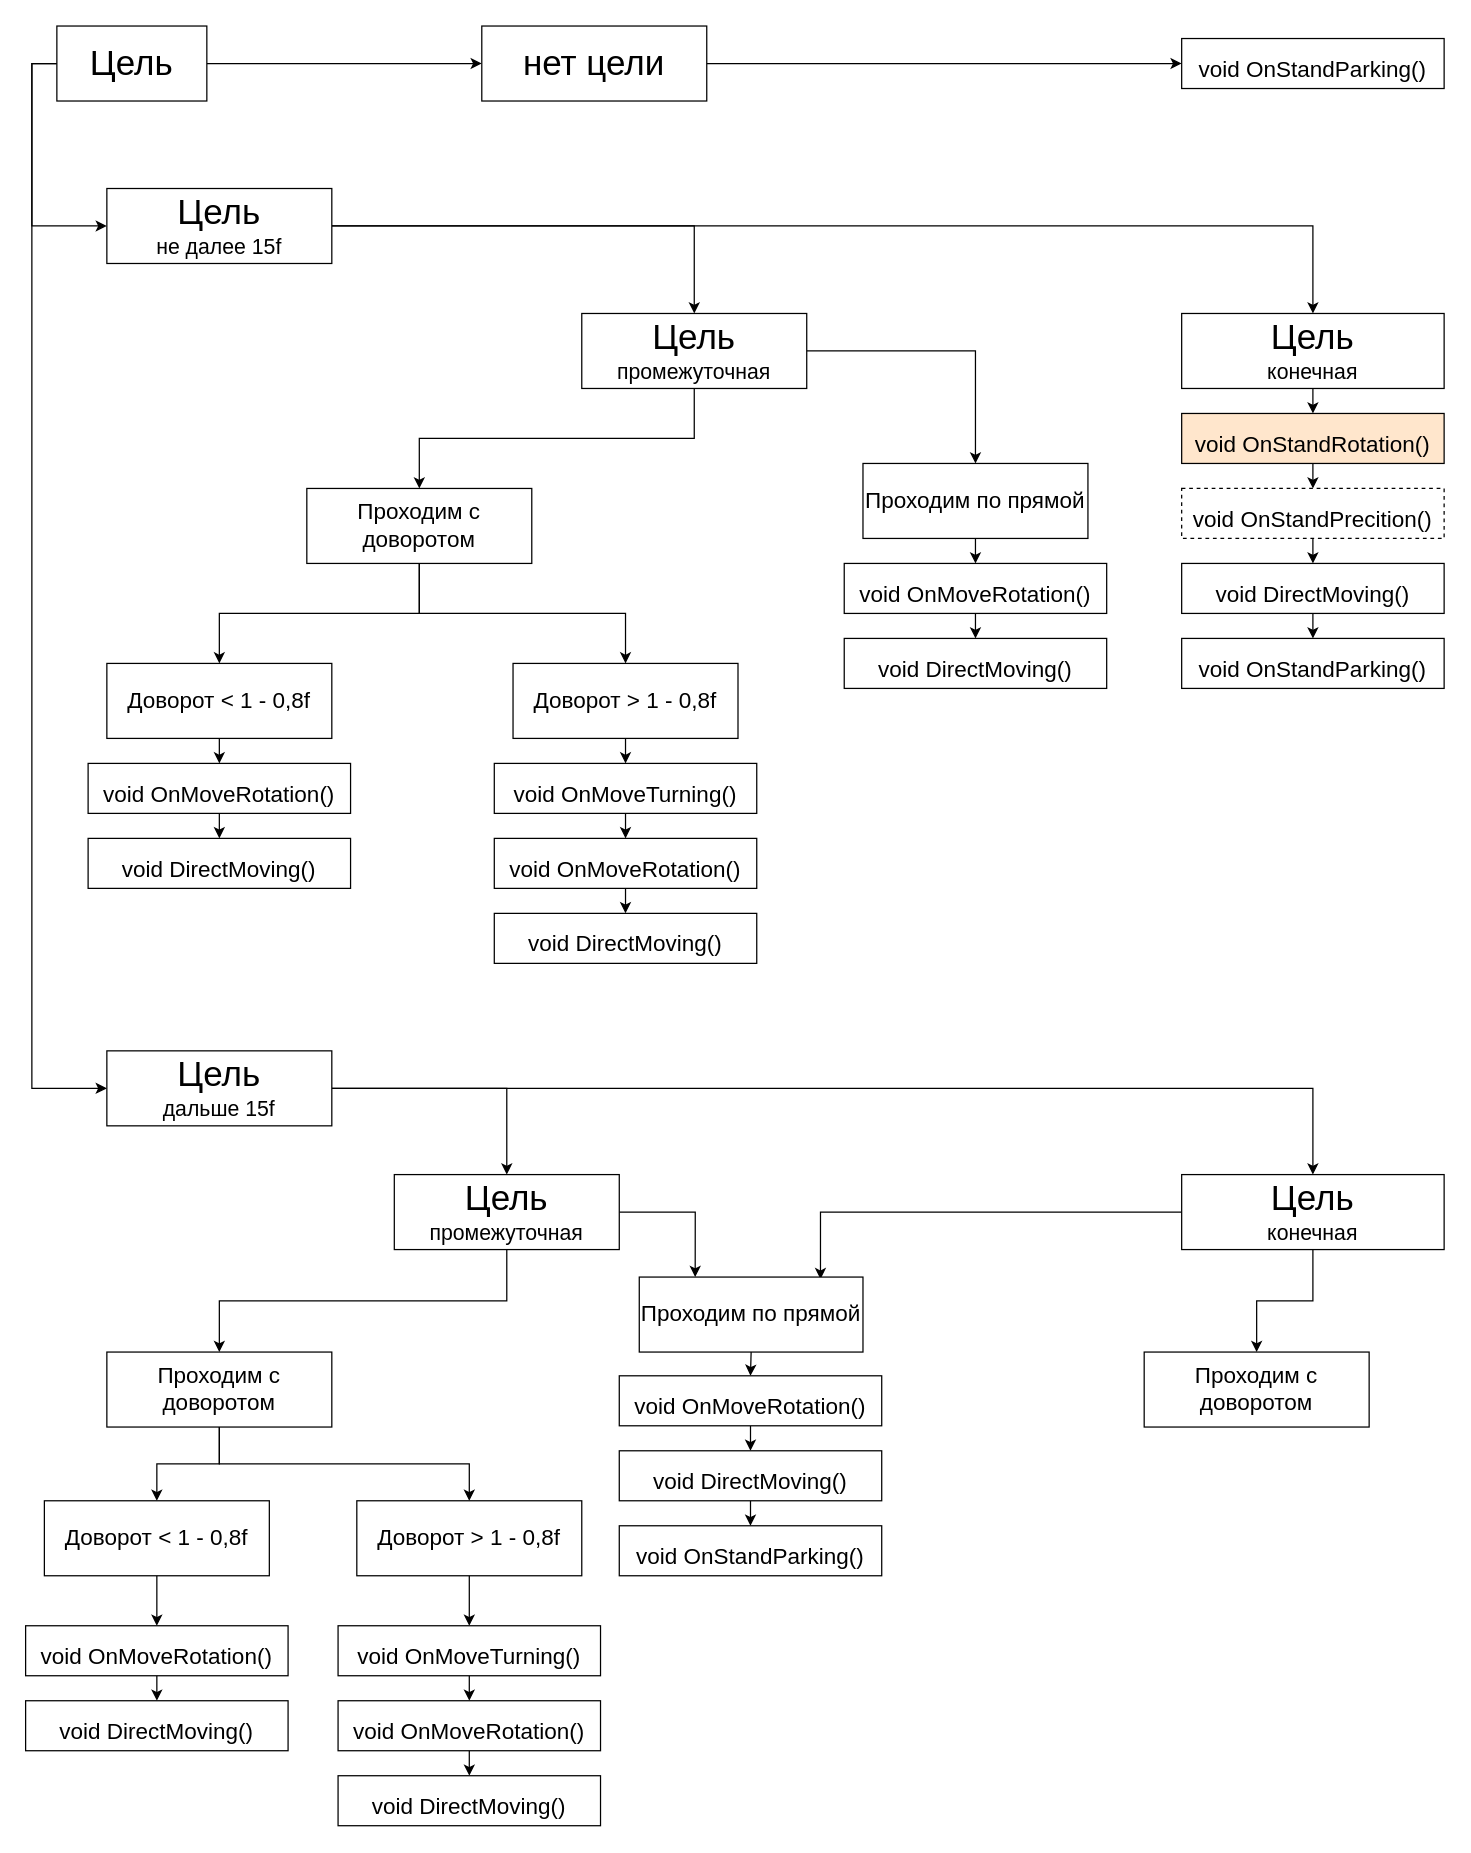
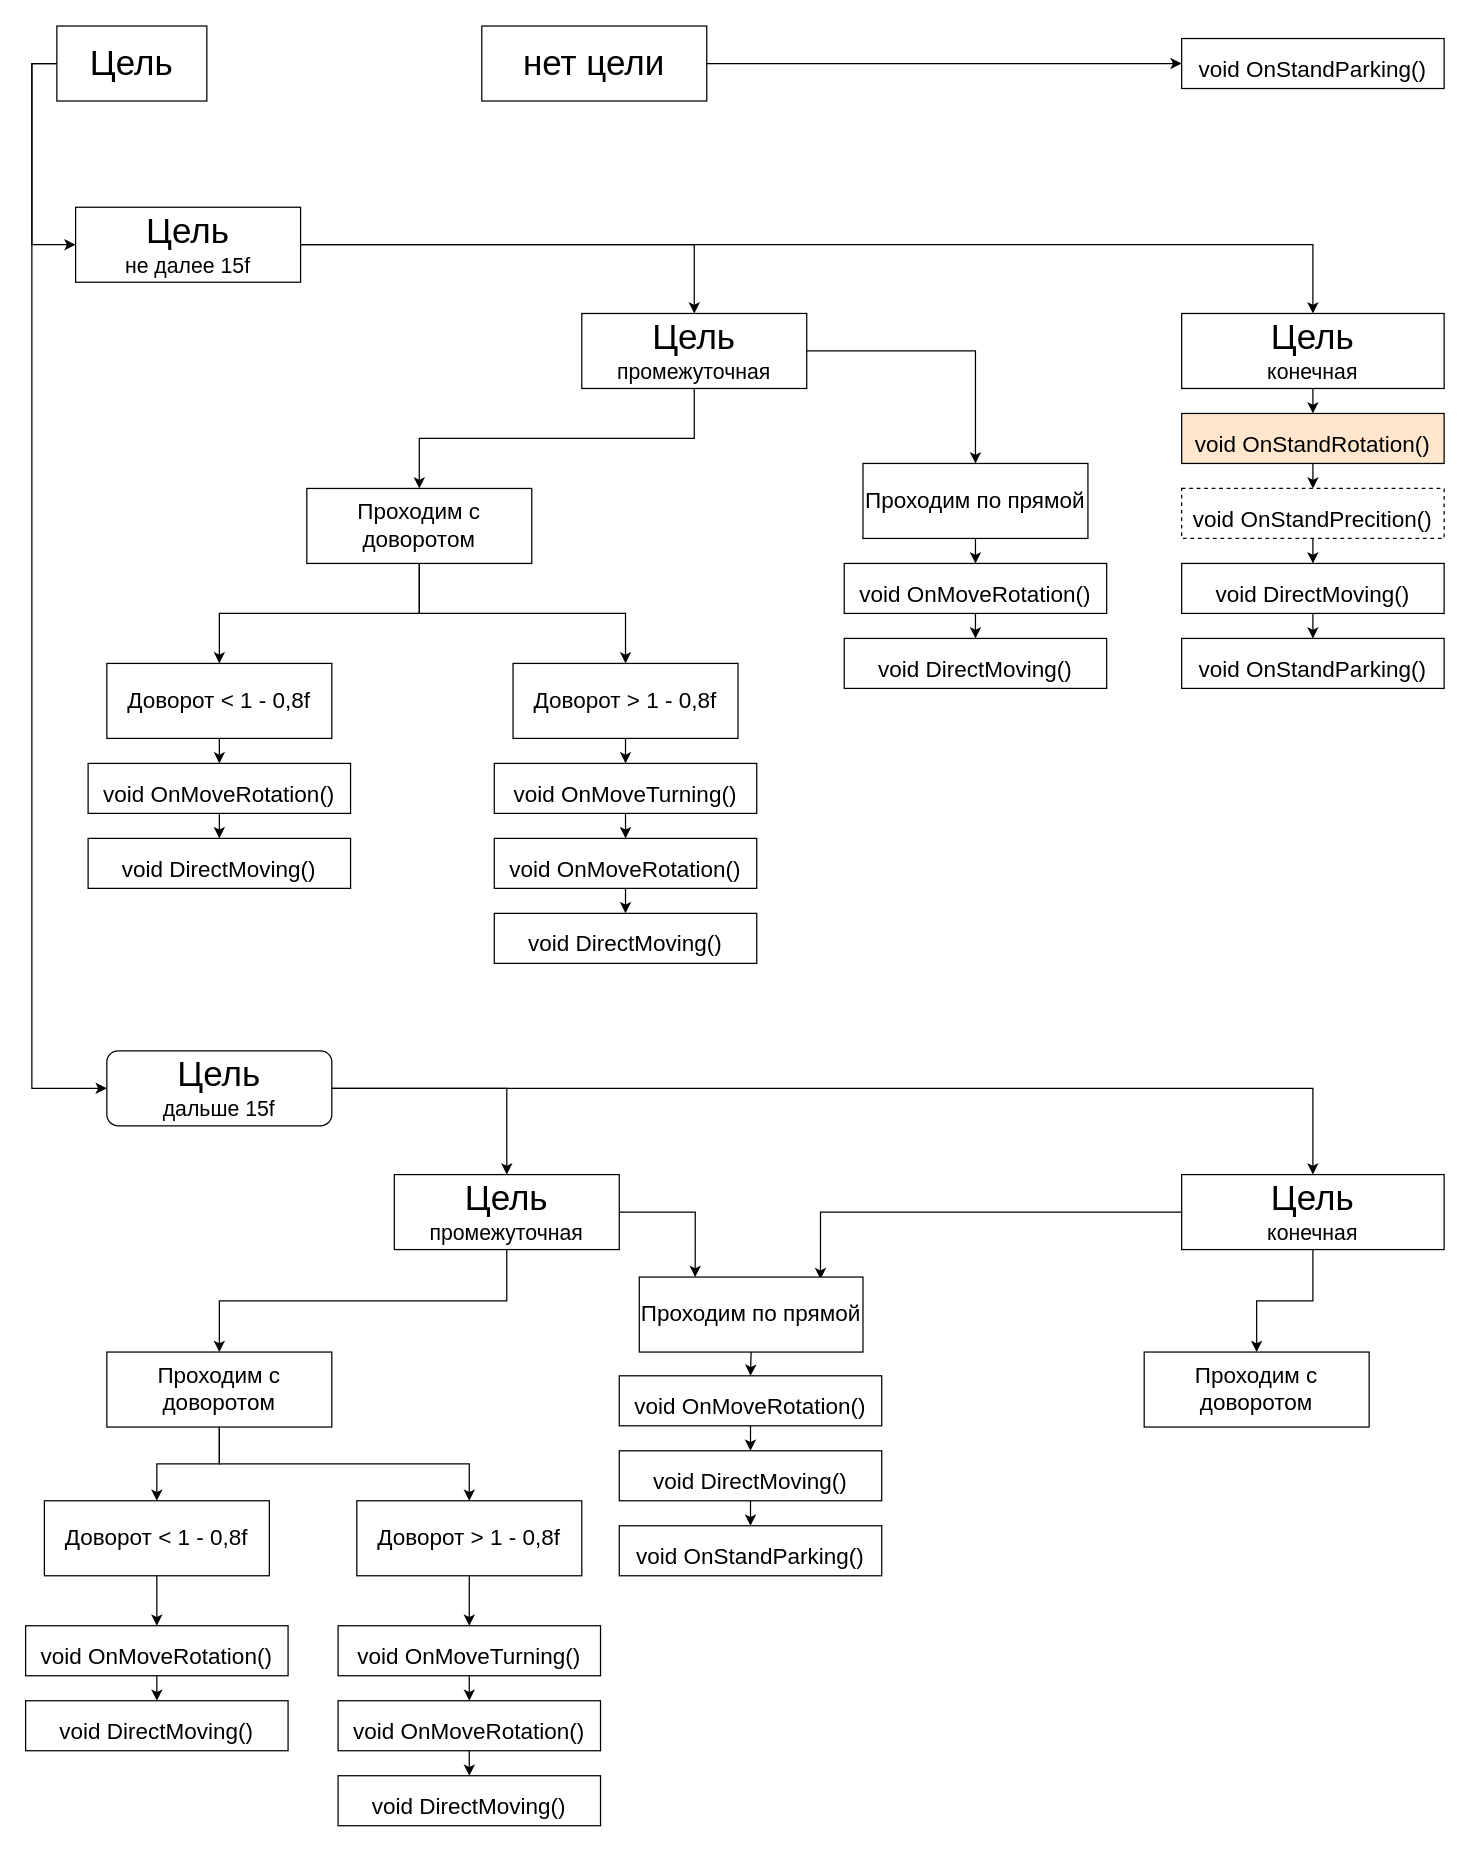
edge "Цель" -> "нет цели": removed
node "Цель не далее 15f": moved (219, 226) -> (188, 244)
node "Цельдальше 15f": shape rectangle -> rounded rectangle
